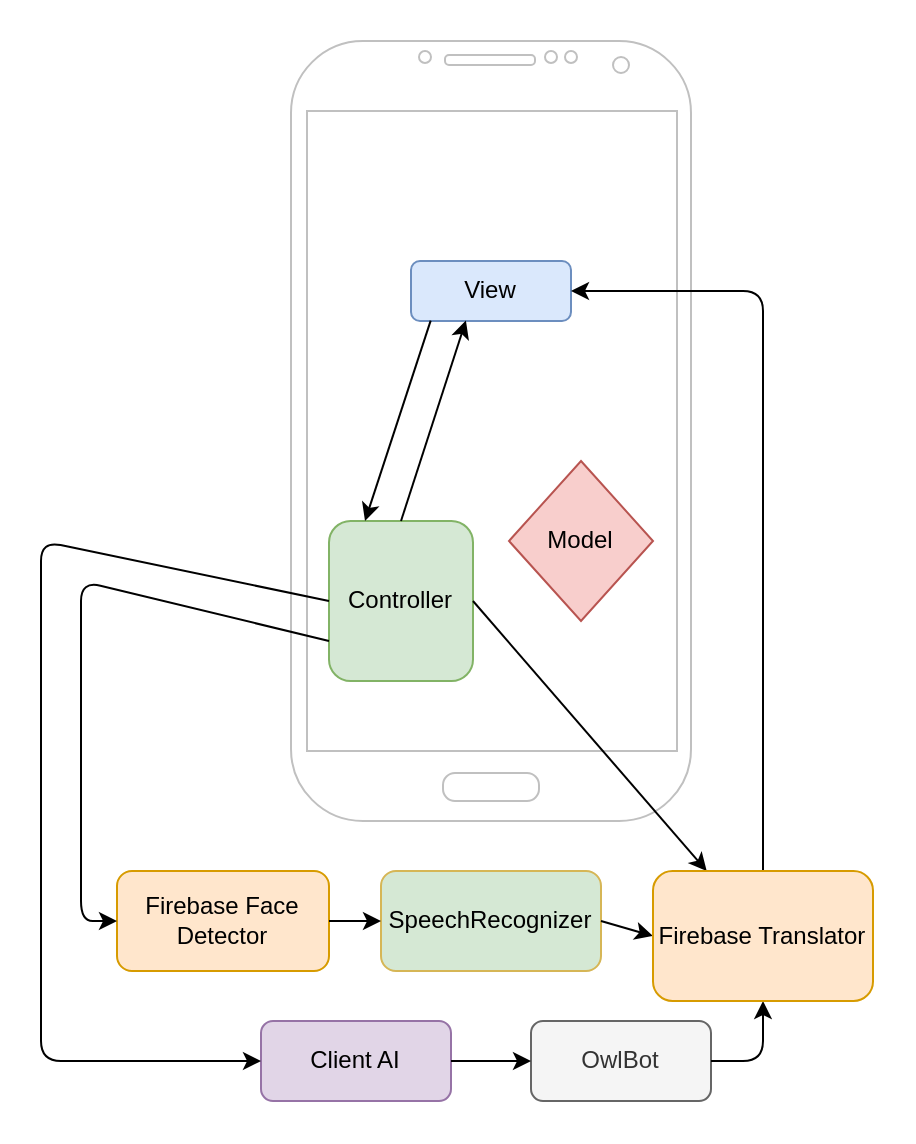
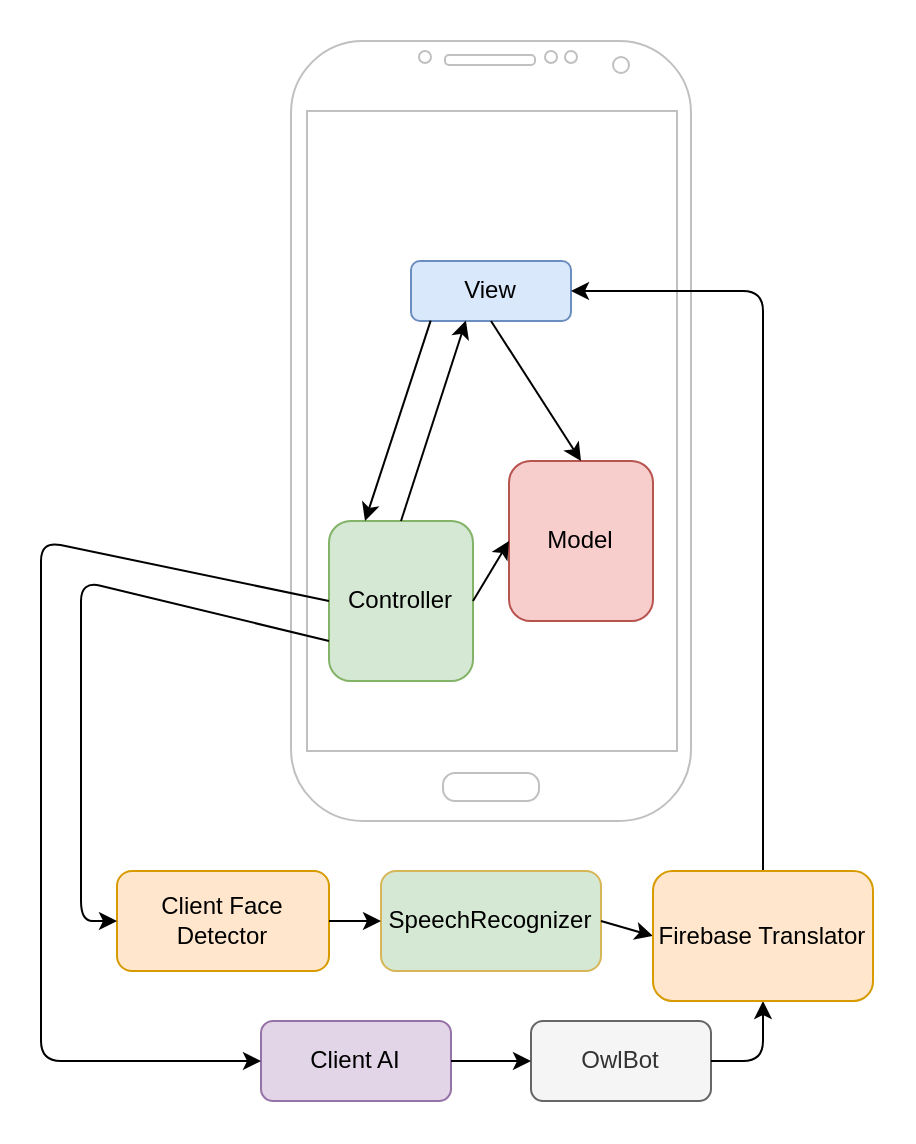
edge "View" -> "Model": added
node "Model": shape diamond -> rounded rectangle
edge "Controller" -> "Firebase Translator": now "Controller" -> "Model"
node "Firebase Face Detector": label "Firebase Face Detector" -> "Client Face Detector"
